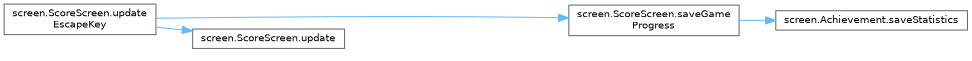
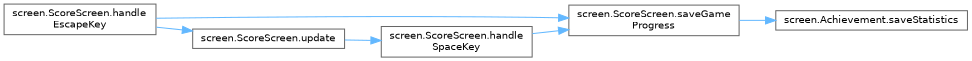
node "screen.ScoreScreen.update EscapeKey": label "screen.ScoreScreen.update EscapeKey" -> "screen.ScoreScreen.handle EscapeKey"
node "screen.ScoreScreen.handle SpaceKey": added
